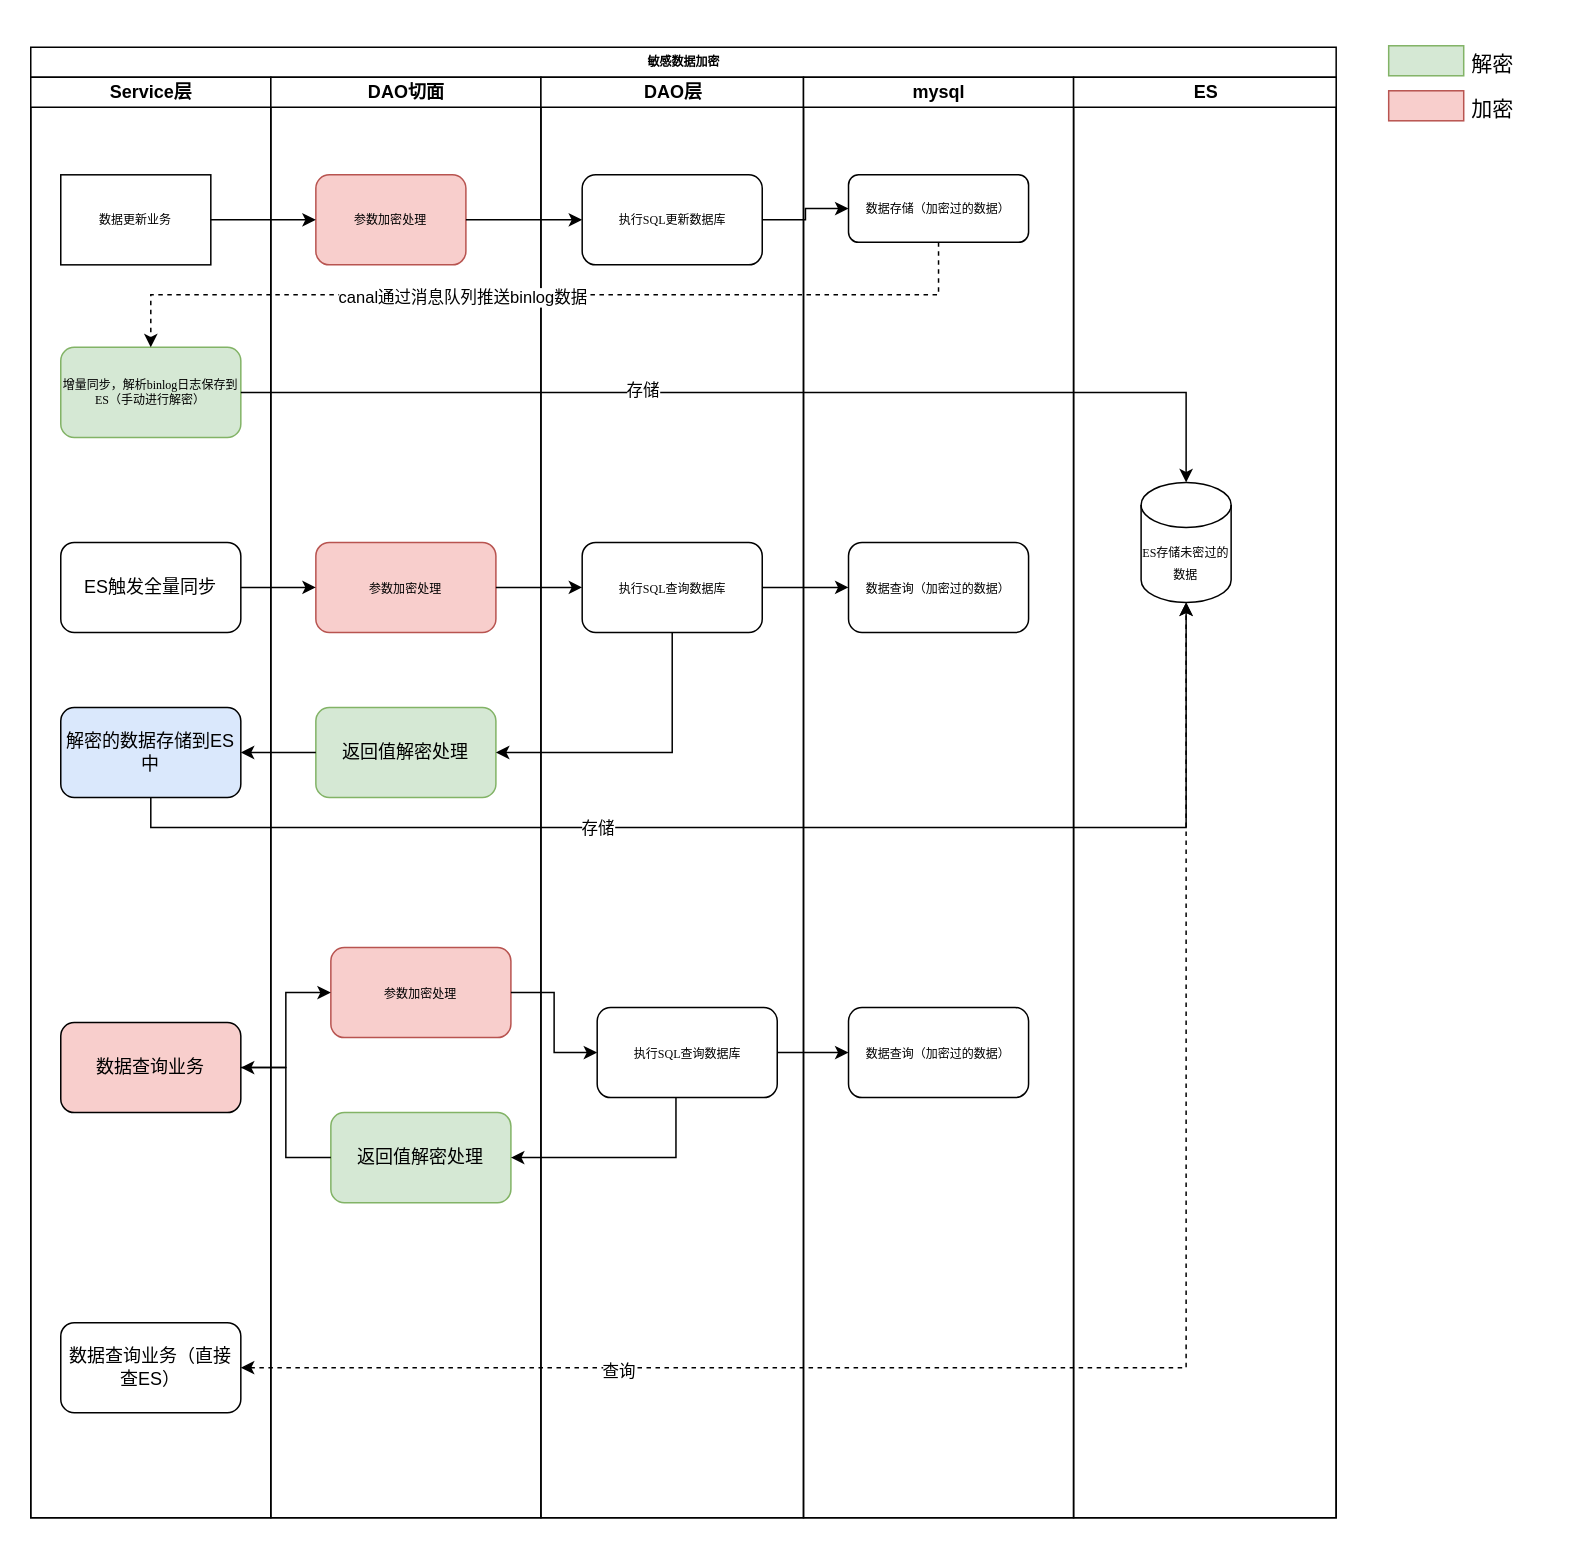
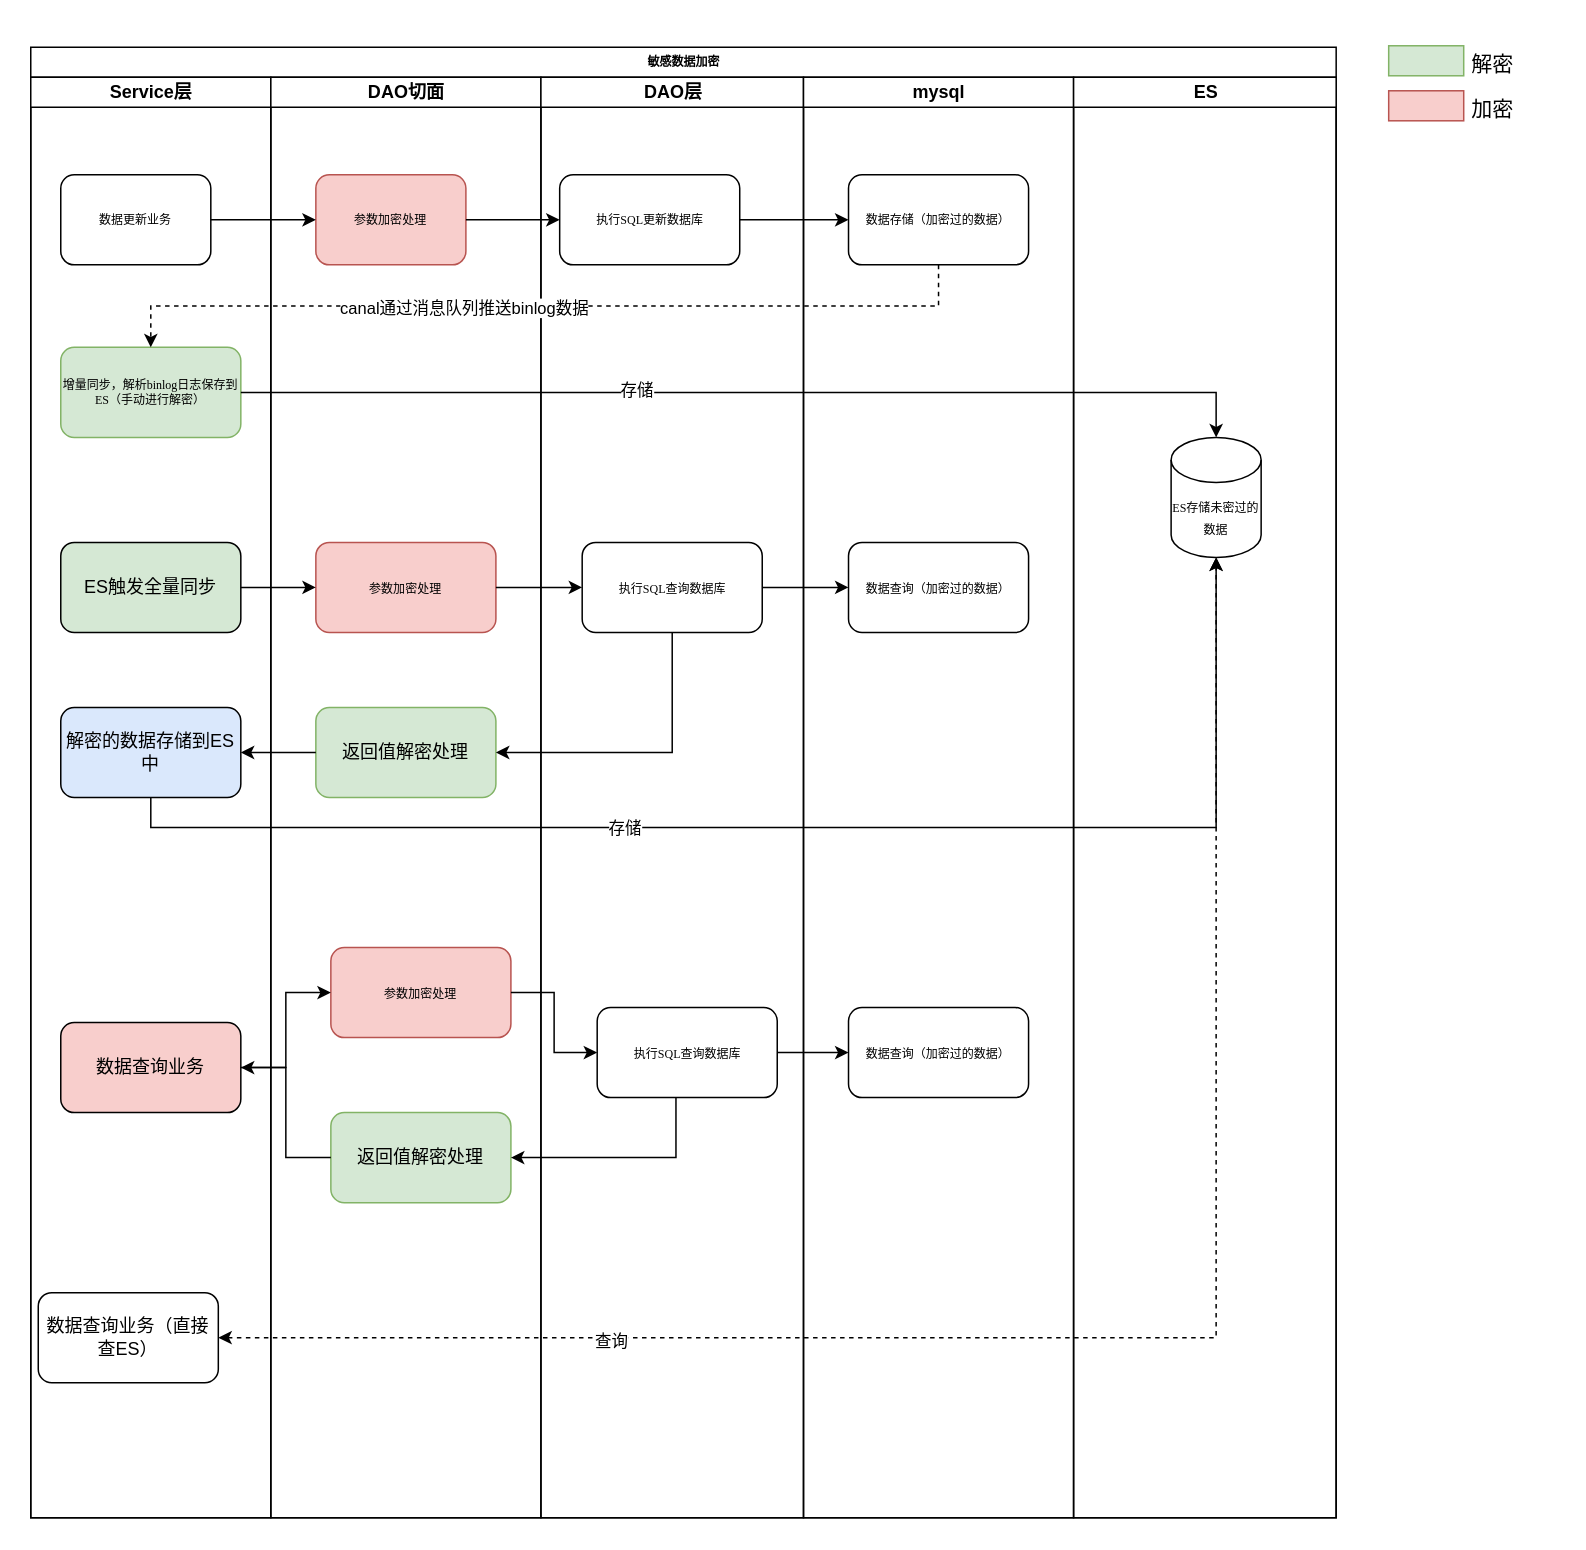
node "数据存储（加密过的数据）": size 180x68 -> 180x90
node "数据更新业务": shape rectangle -> rounded rectangle
node "执行SQL更新数据库": moved (672, 220) -> (650, 220)
node "ES存储未密过的数据": moved (1186, 542) -> (1216, 497)
node "ES触发全量同步": fillcolor #ffffff -> #d5e8d4
node "数据查询业务（直接查ES）": moved (151, 1367) -> (128, 1337)
